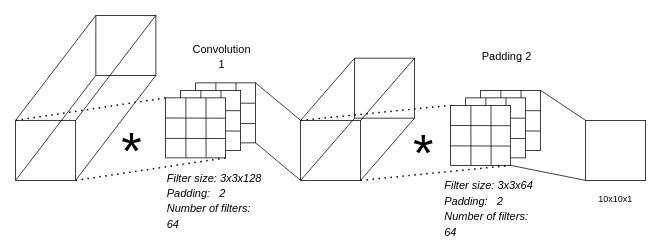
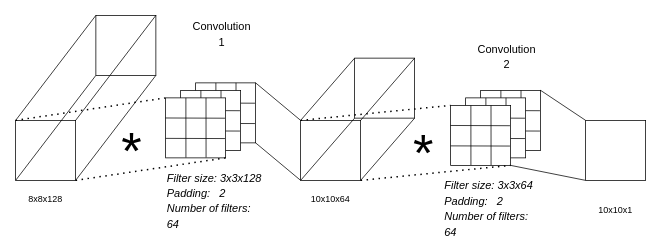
node "Convolution 1": moved (222, 57) -> (222, 34)
node "Padding 2": label "Padding 2" -> "Convolution 2"
node "8x8x128": added
node "10x10x64": added
node "10x10x1": moved (615, 199) -> (615, 210)
